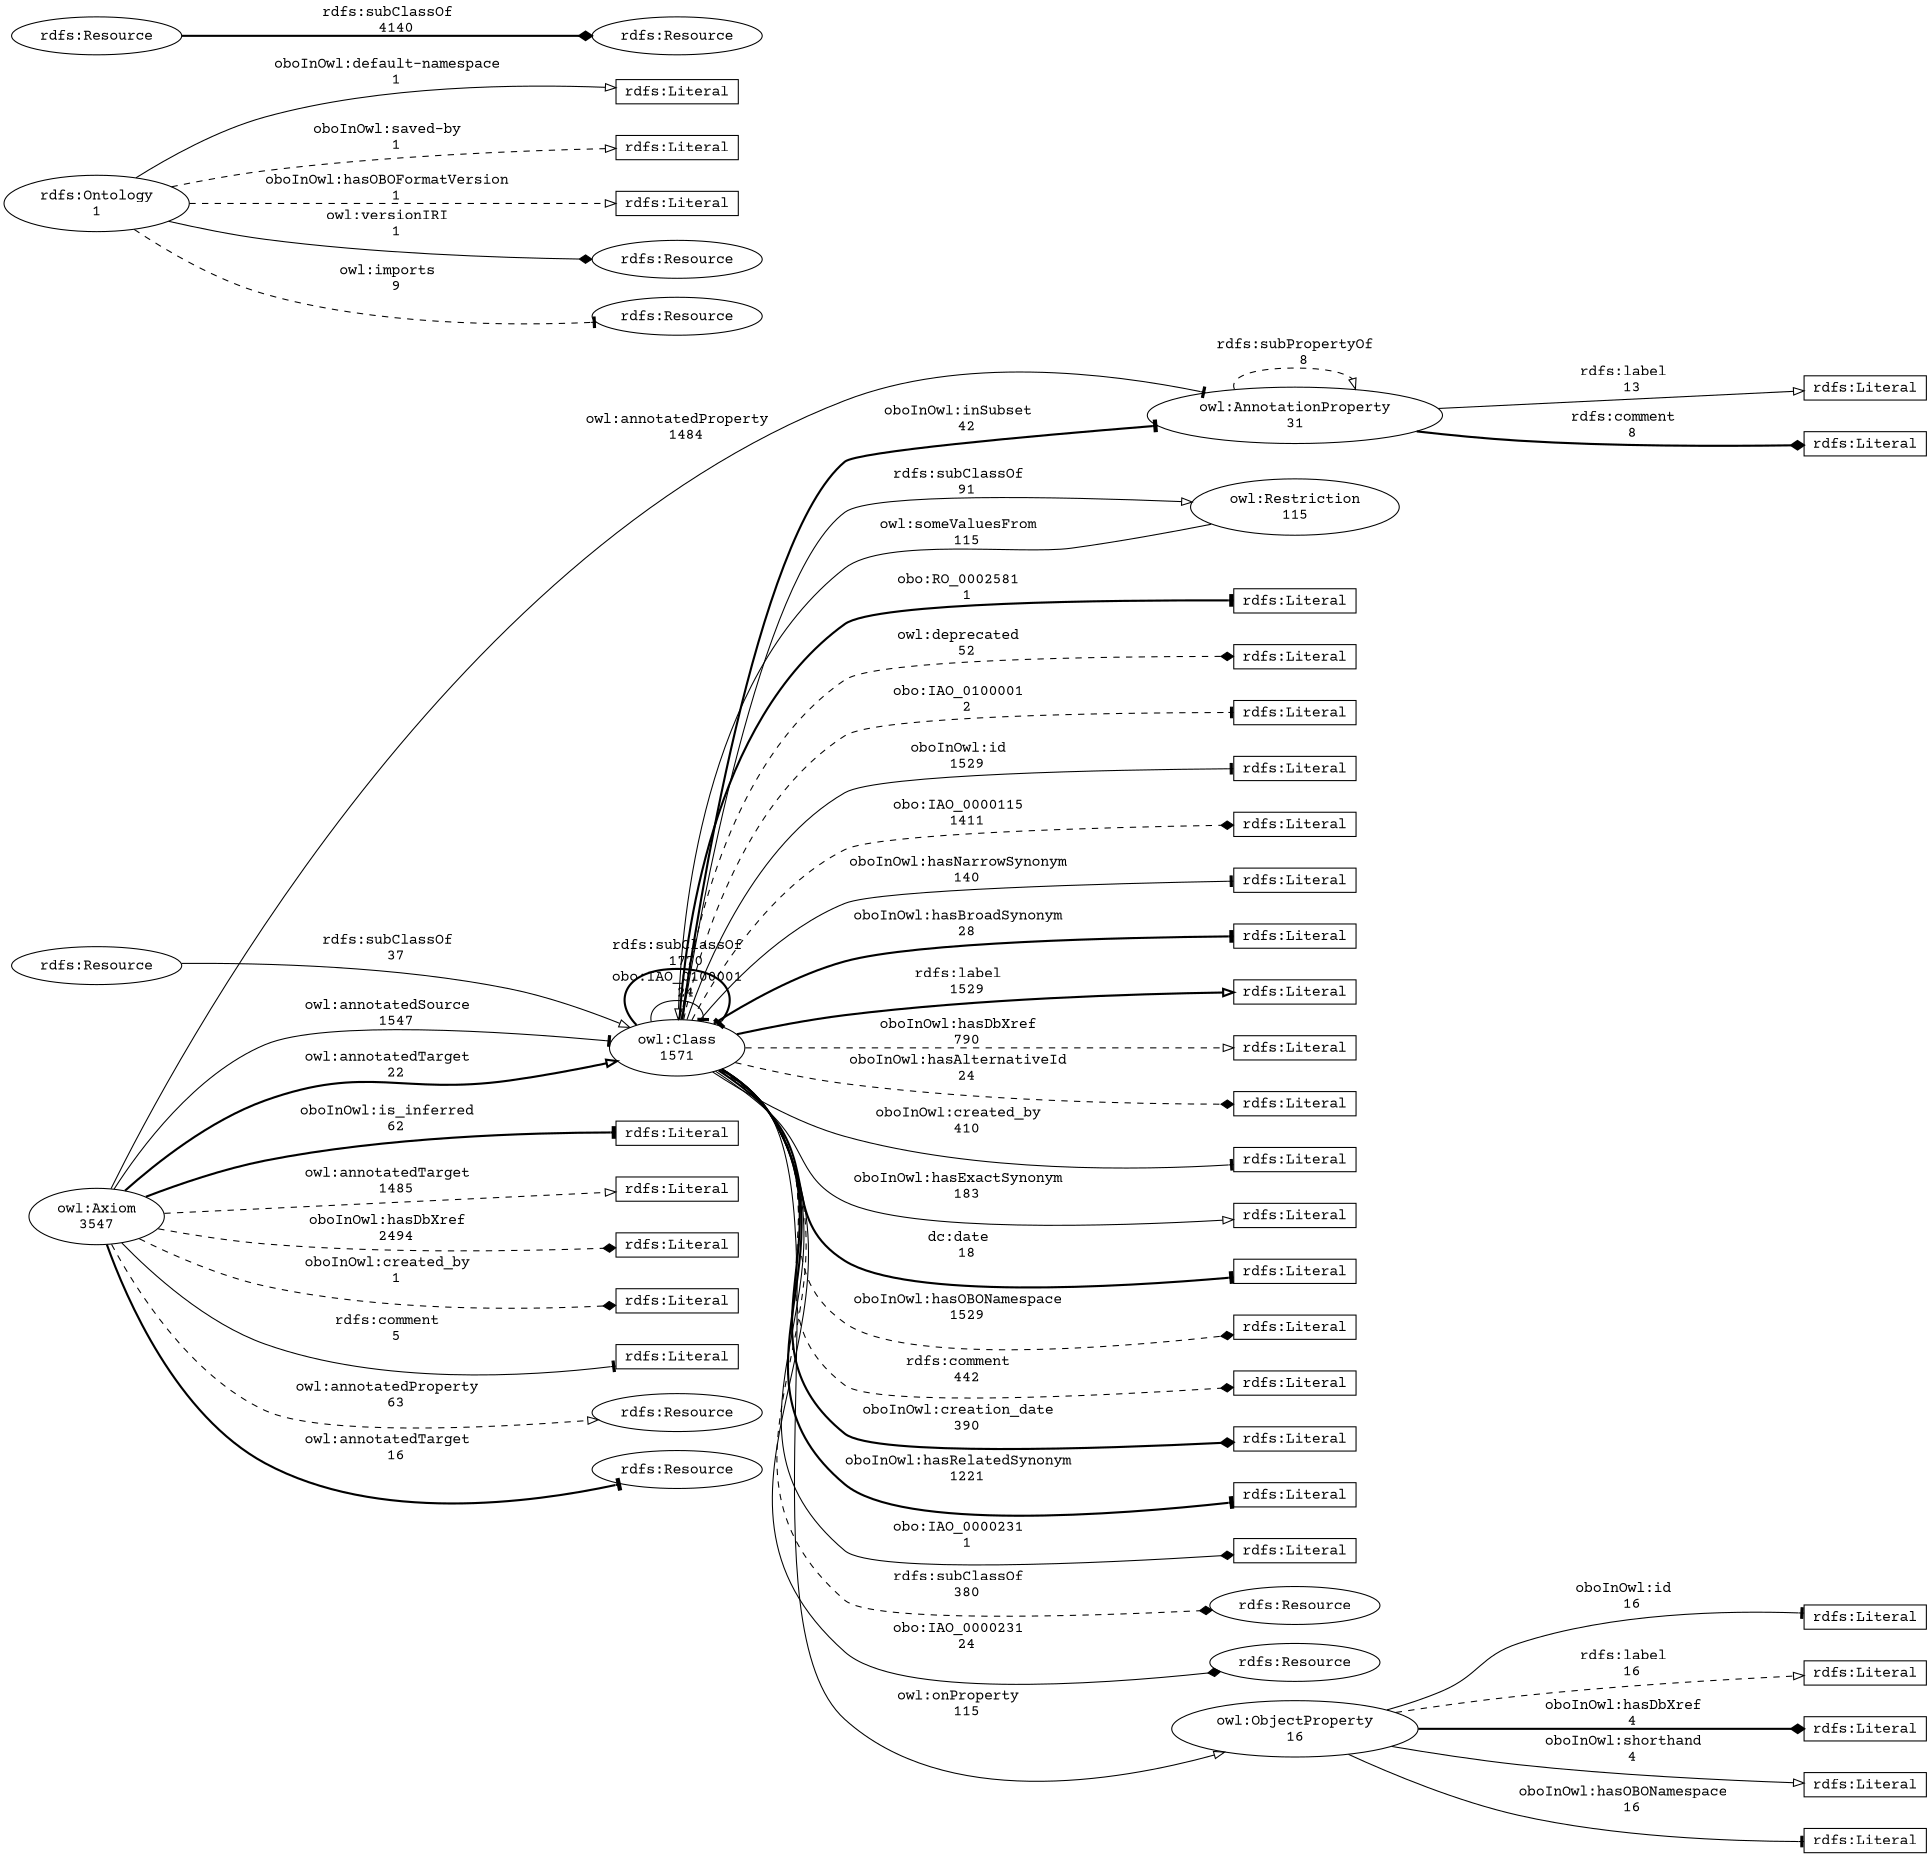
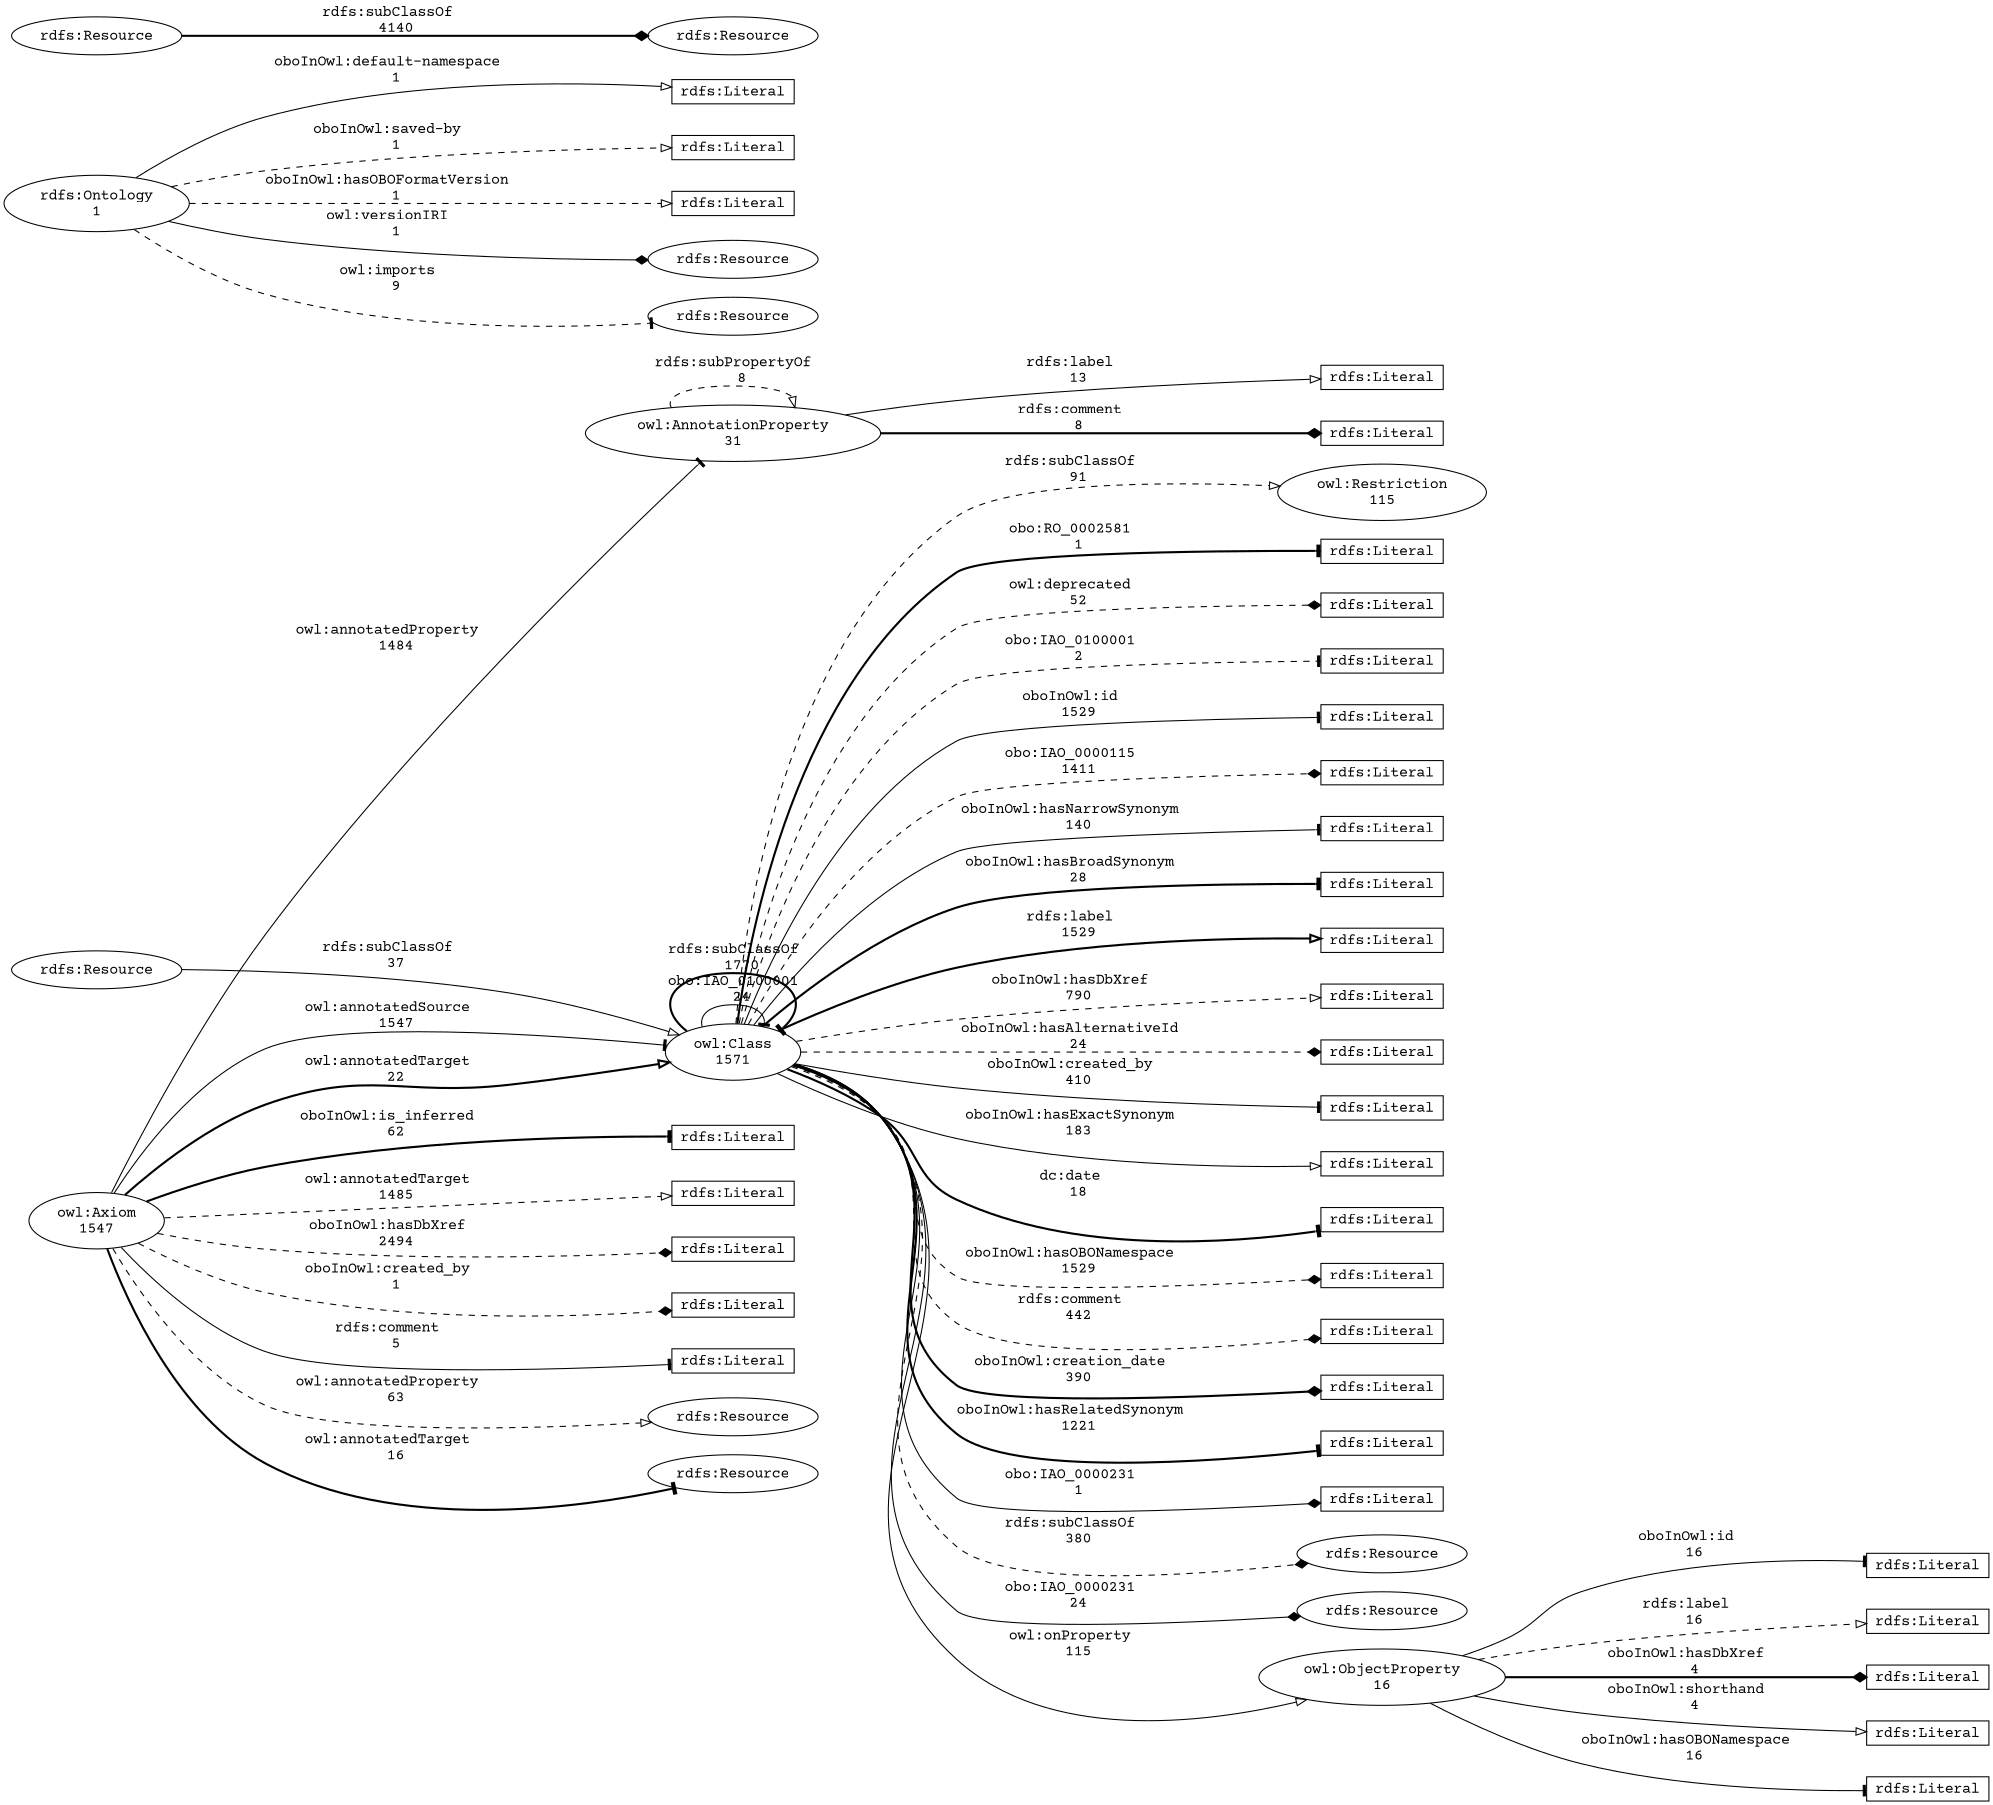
edge "owl:Class 1571" -> "owl:AnnotationProperty 31": removed, label "oboInOwl:inSubset 42"
edge "owl:Class 1571" -> "owl:Restriction 115": style solid -> dashed
edge "owl:Restriction 115" -> "owl:Class 1571": removed, label "owl:someValuesFrom 115"
node "owl:Axiom 3547": label "owl:Axiom 3547" -> "owl:Axiom 1547"
